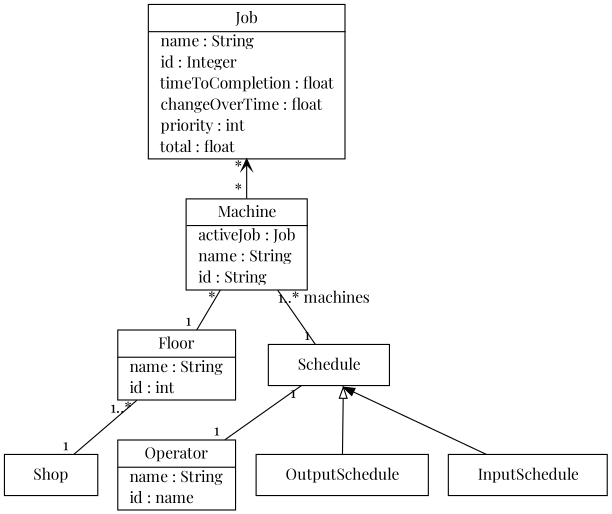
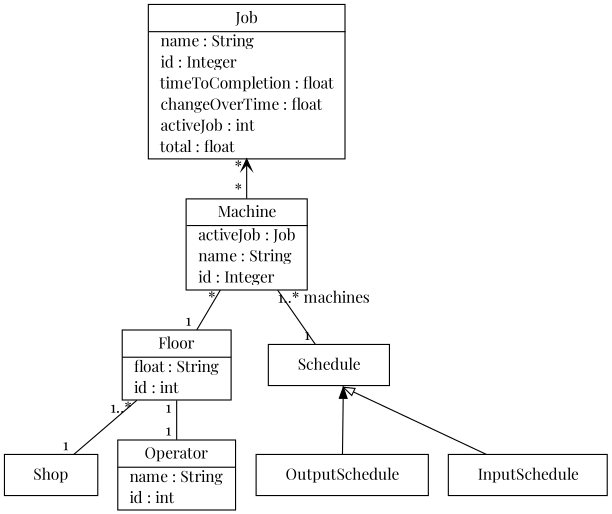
node "Job": text "priority : int" -> "activeJob : int"
node "Machine": text "id : String" -> "id : Integer"
node "Floor": text "name : String" -> "float : String"
edge "Schedule" -- "Operator": now "Floor" -- "Operator"
edge "InputSchedule" -> "Schedule": arrowhead normal -> empty
edge "OutputSchedule" -> "Schedule": arrowhead empty -> normal
node "Operator": text "id : name" -> "id : int"
